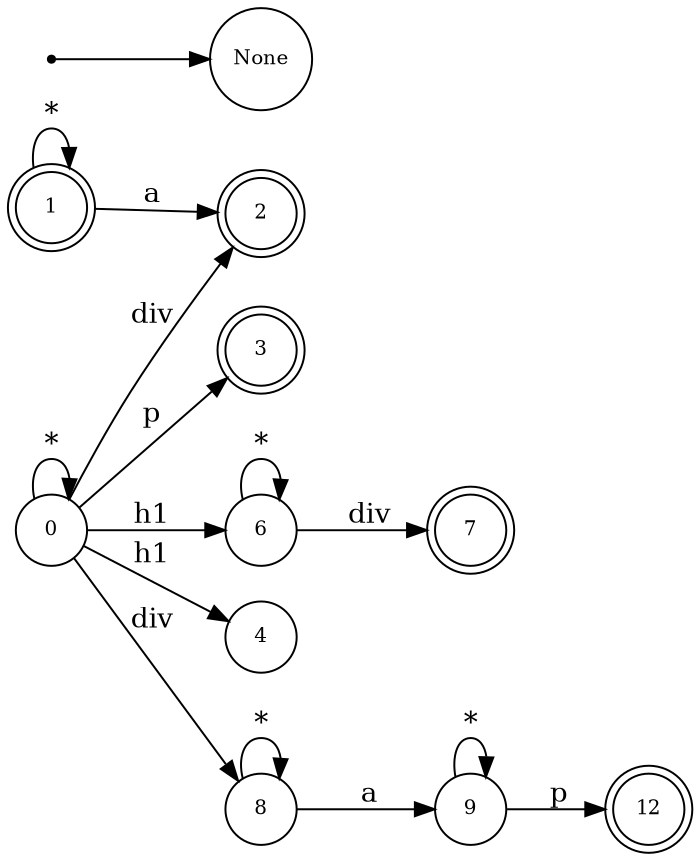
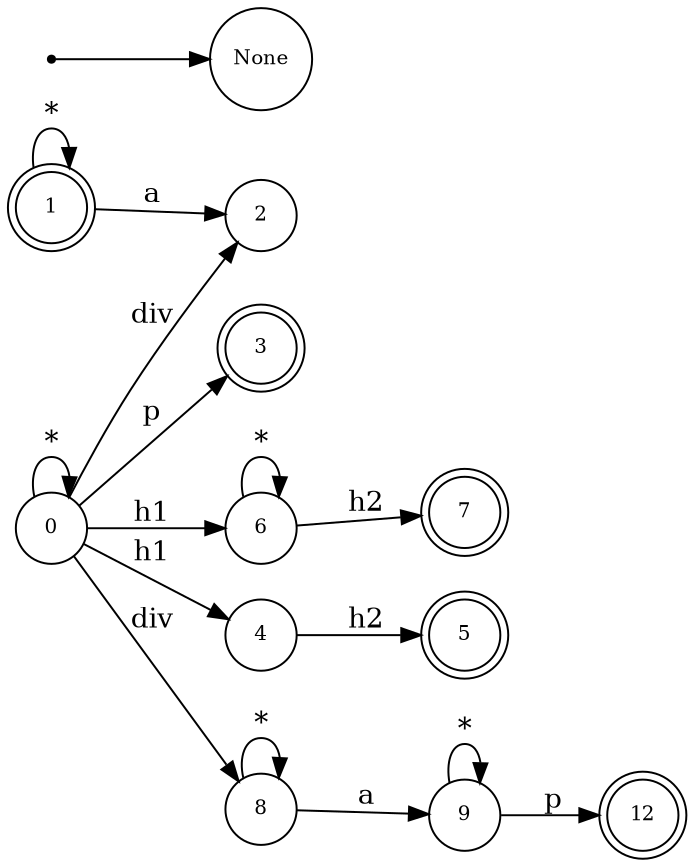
node "2": shape doublecircle -> circle
edge "6" -> "7": label "div" -> "h2"
node "5": added
